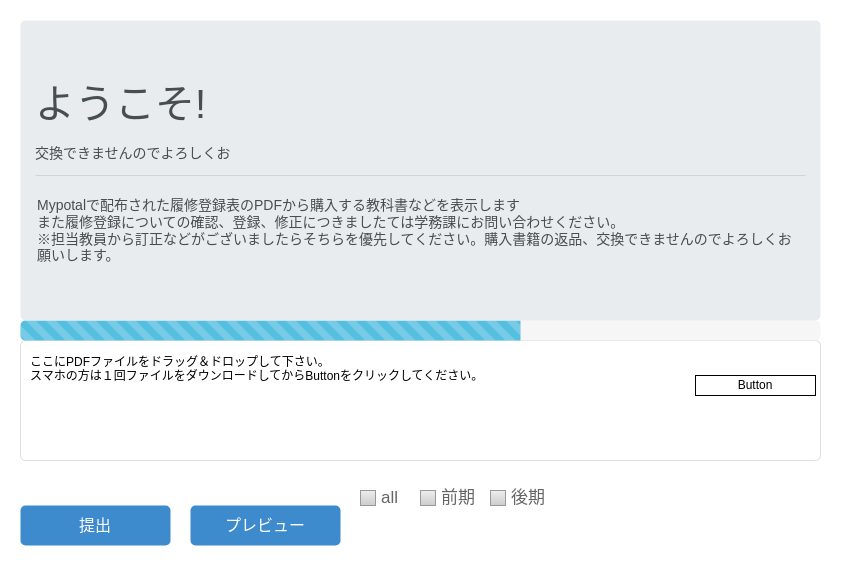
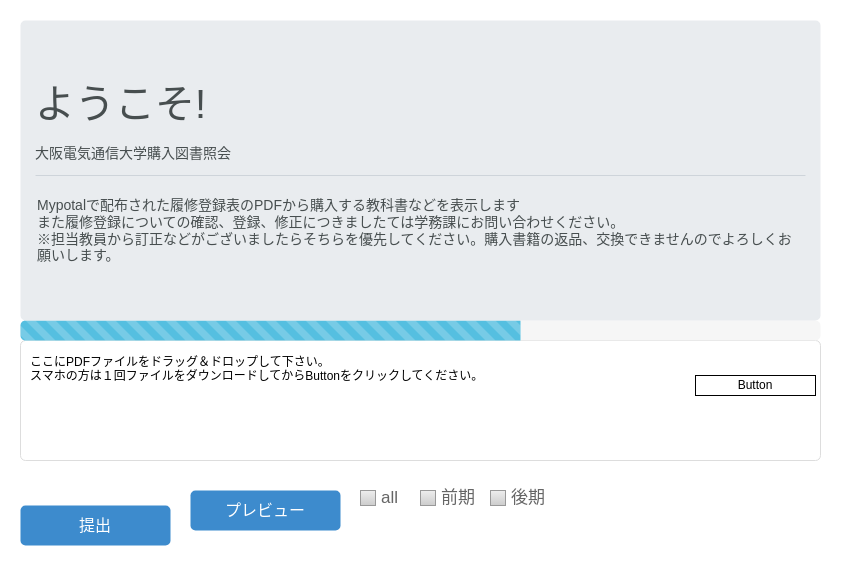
node "ようこそ! 交換できませんのでよろしくお": label "ようこそ! 交換できませんのでよろしくお" -> "ようこそ! 大阪電気通信大学購入図書照会"
node "プレビュー": moved (266, 526) -> (266, 511)
